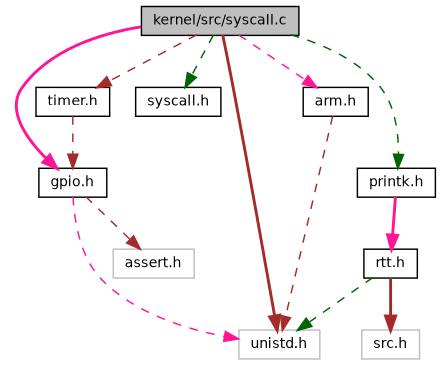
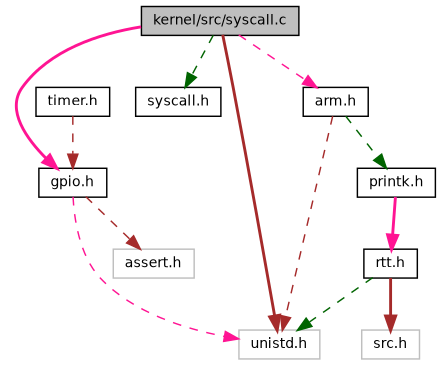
edge "kernel/src/syscall.c" -> "timer.h": removed
edge "kernel/src/syscall.c" -> "printk.h": now "arm.h" -> "printk.h"
